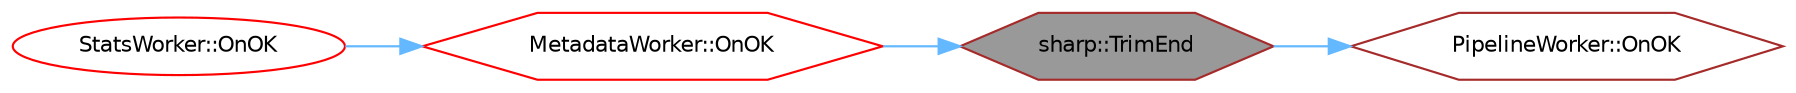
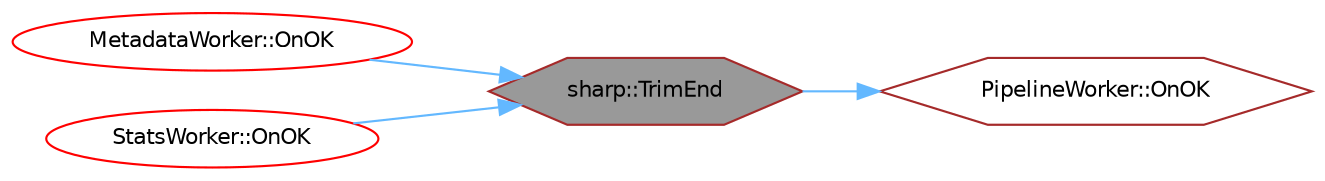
edge "StatsWorker::OnOK" -> "MetadataWorker::OnOK": now "StatsWorker::OnOK" -> "sharp::TrimEnd"
node "MetadataWorker::OnOK": shape hexagon -> ellipse
